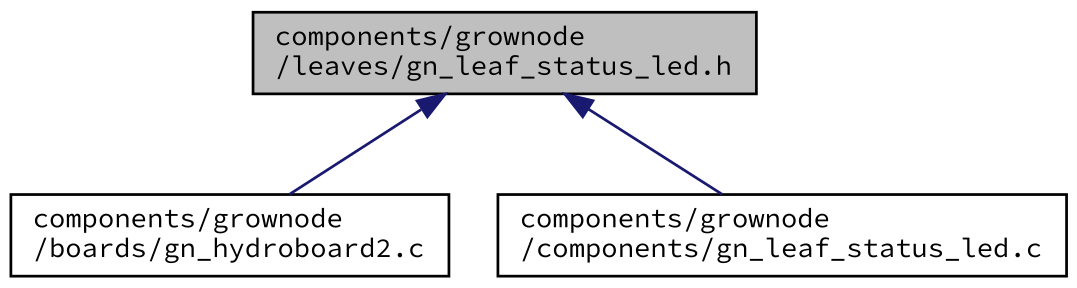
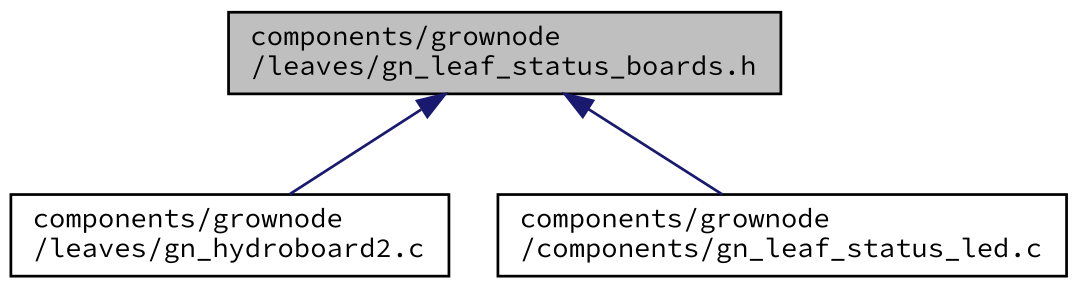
node "components/grownode /leaves/gn_leaf_status_led.h": label "components/grownode /leaves/gn_leaf_status_led.h" -> "components/grownode /leaves/gn_leaf_status_boards.h"
node "components/grownode /boards/gn_hydroboard2.c": label "components/grownode /boards/gn_hydroboard2.c" -> "components/grownode /leaves/gn_hydroboard2.c"
